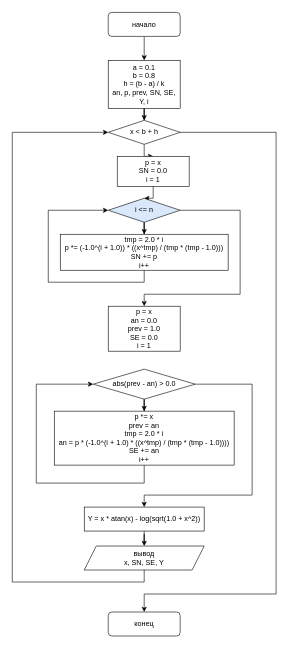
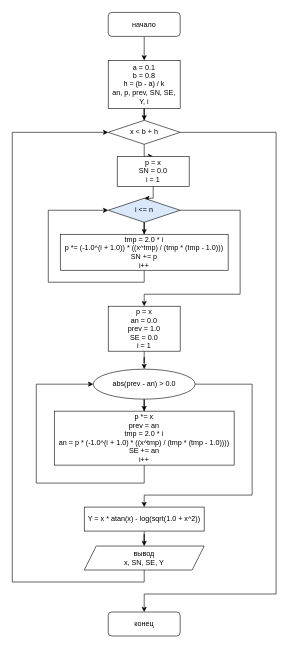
edge "p = x an = 0.0 prev = 1.0 SE = 0.0 i = 1" -> "abs(prev - an) > 0.0": added
node "abs(prev - an) > 0.0": shape diamond -> ellipse
